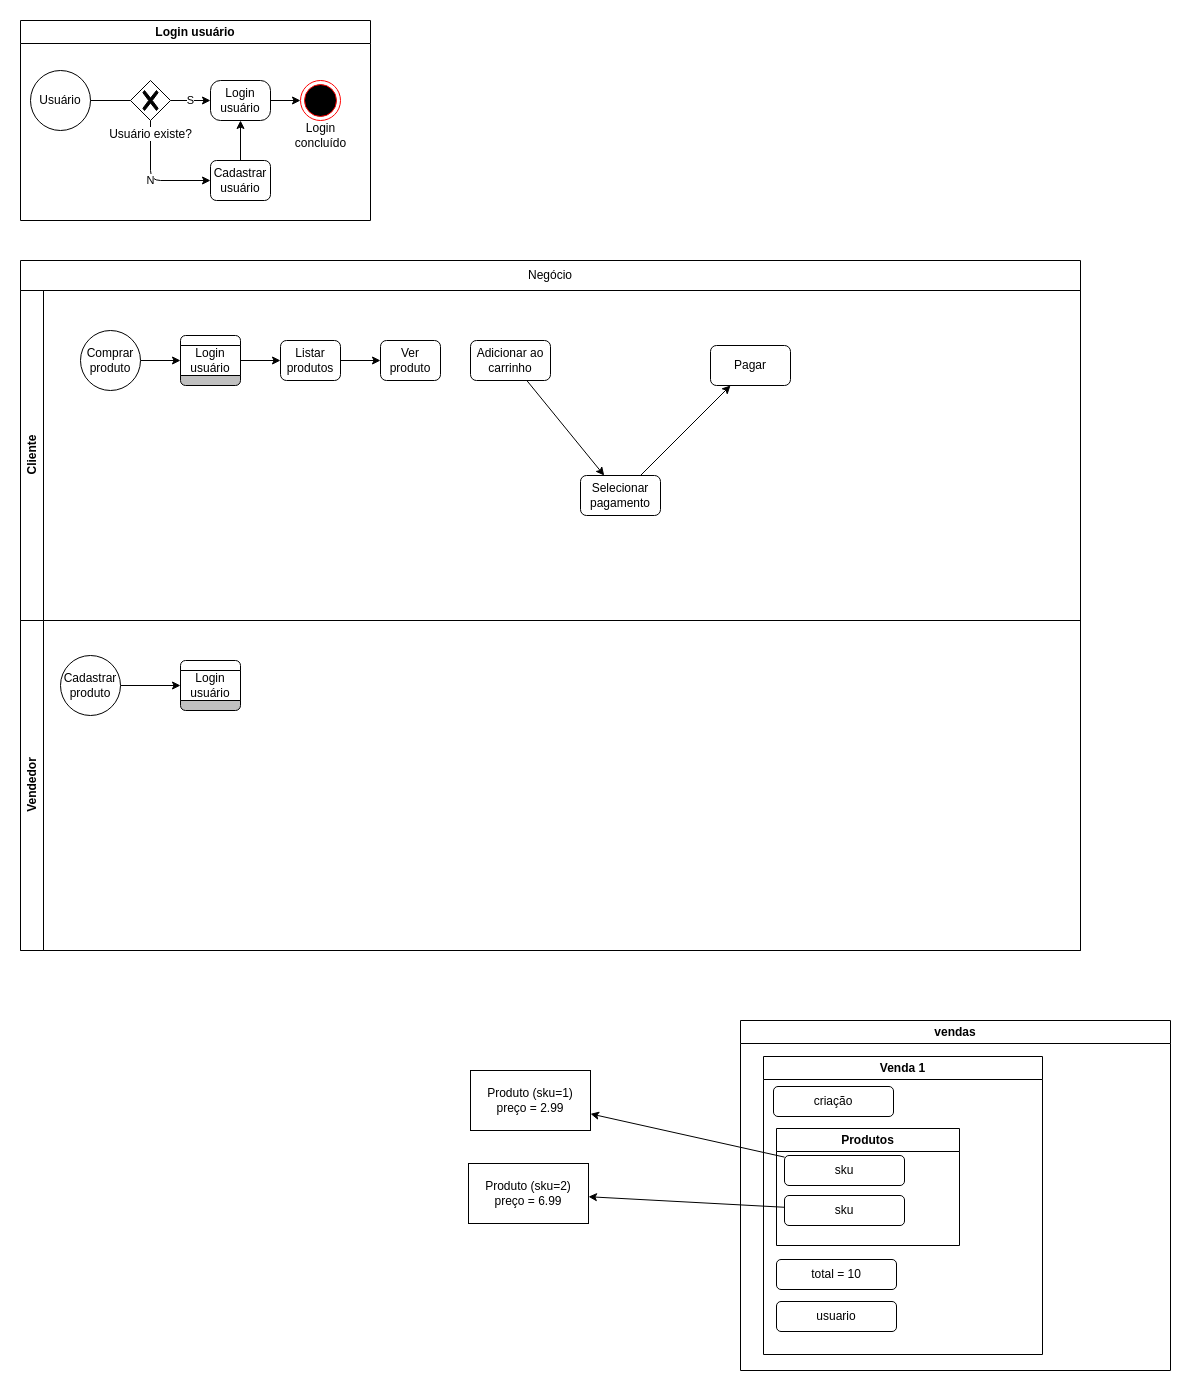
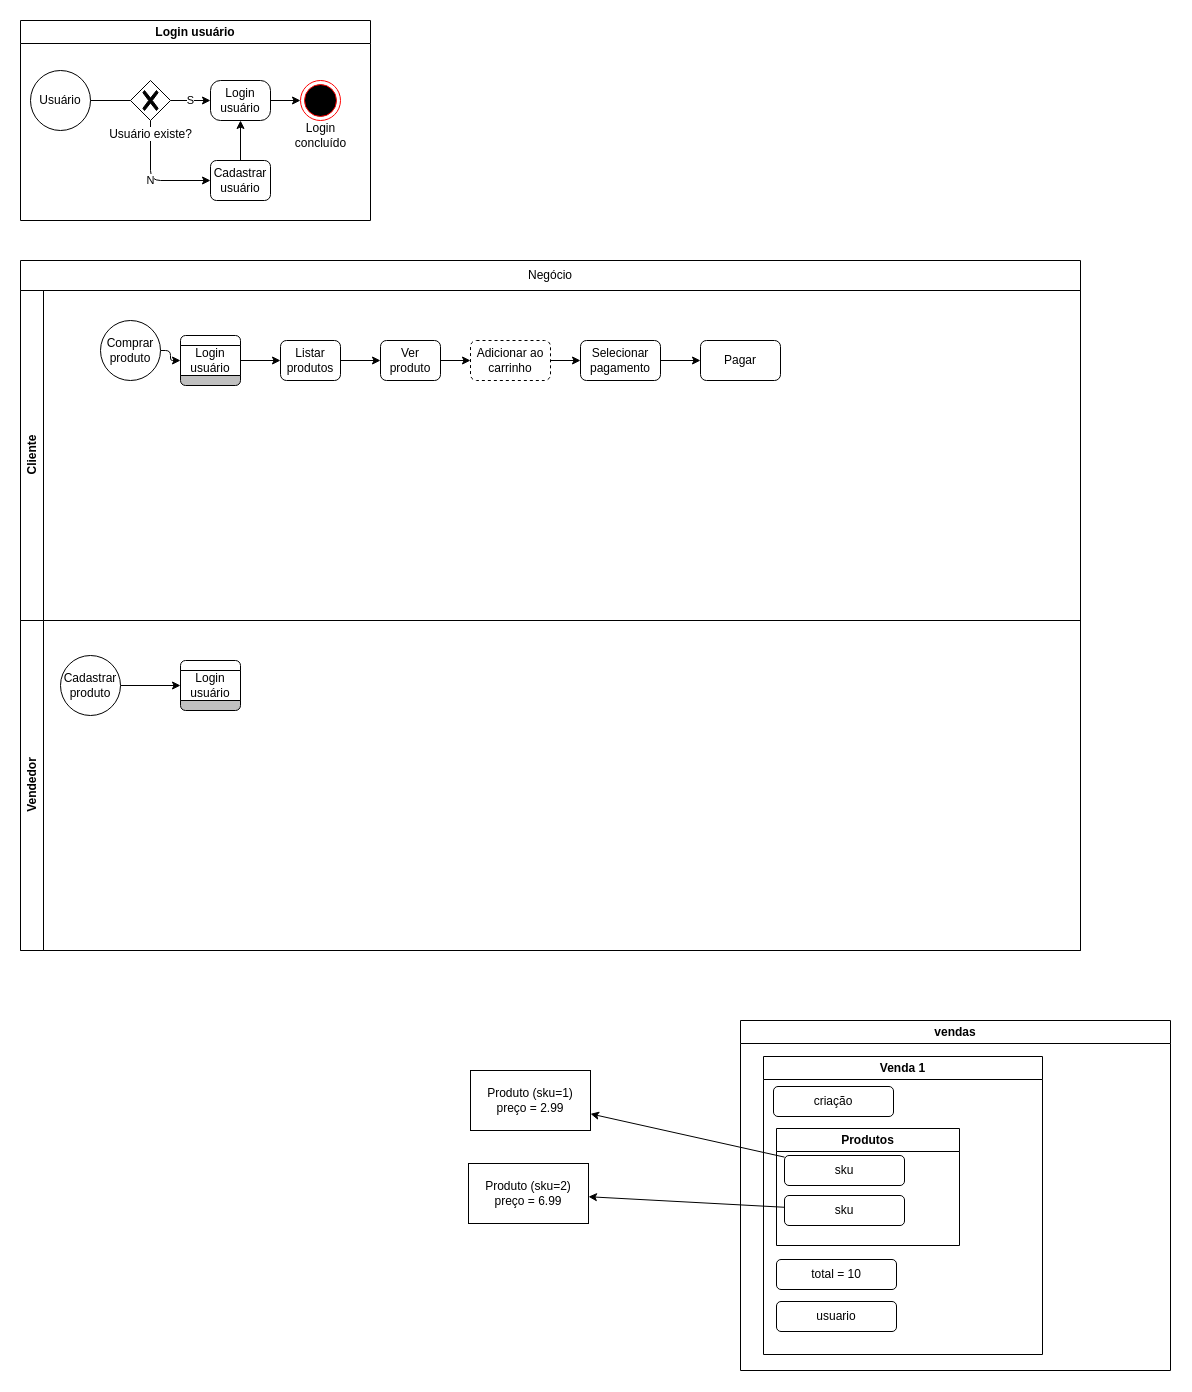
node "Comprar produto": moved (111, 361) -> (131, 351)
edge "Ver produto" -> "Adicionar ao carrinho": added
node "Adicionar ao carrinho": style solid -> dashed
node "Pagar": moved (751, 366) -> (741, 361)
node "Selecionar pagamento": moved (621, 496) -> (621, 361)
